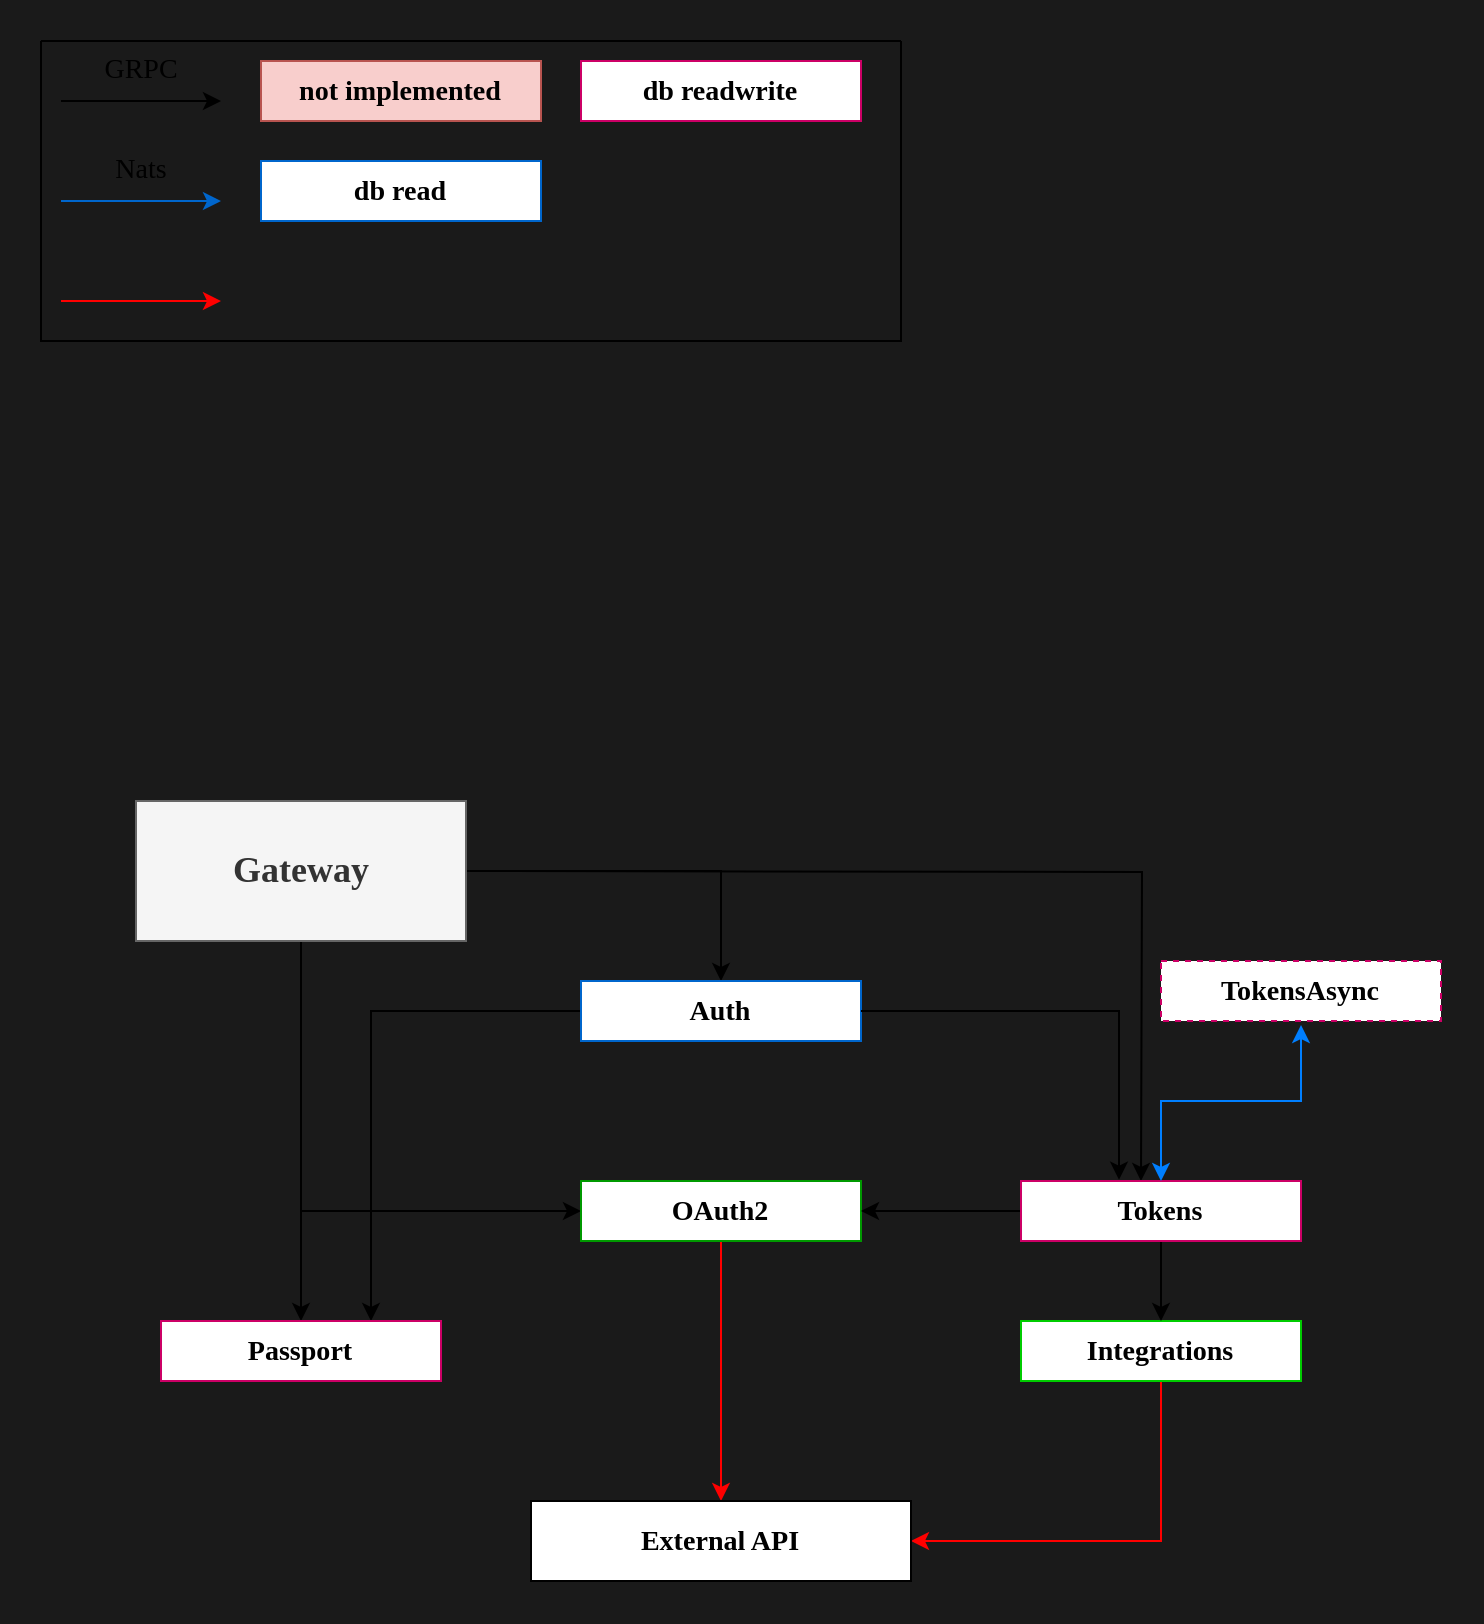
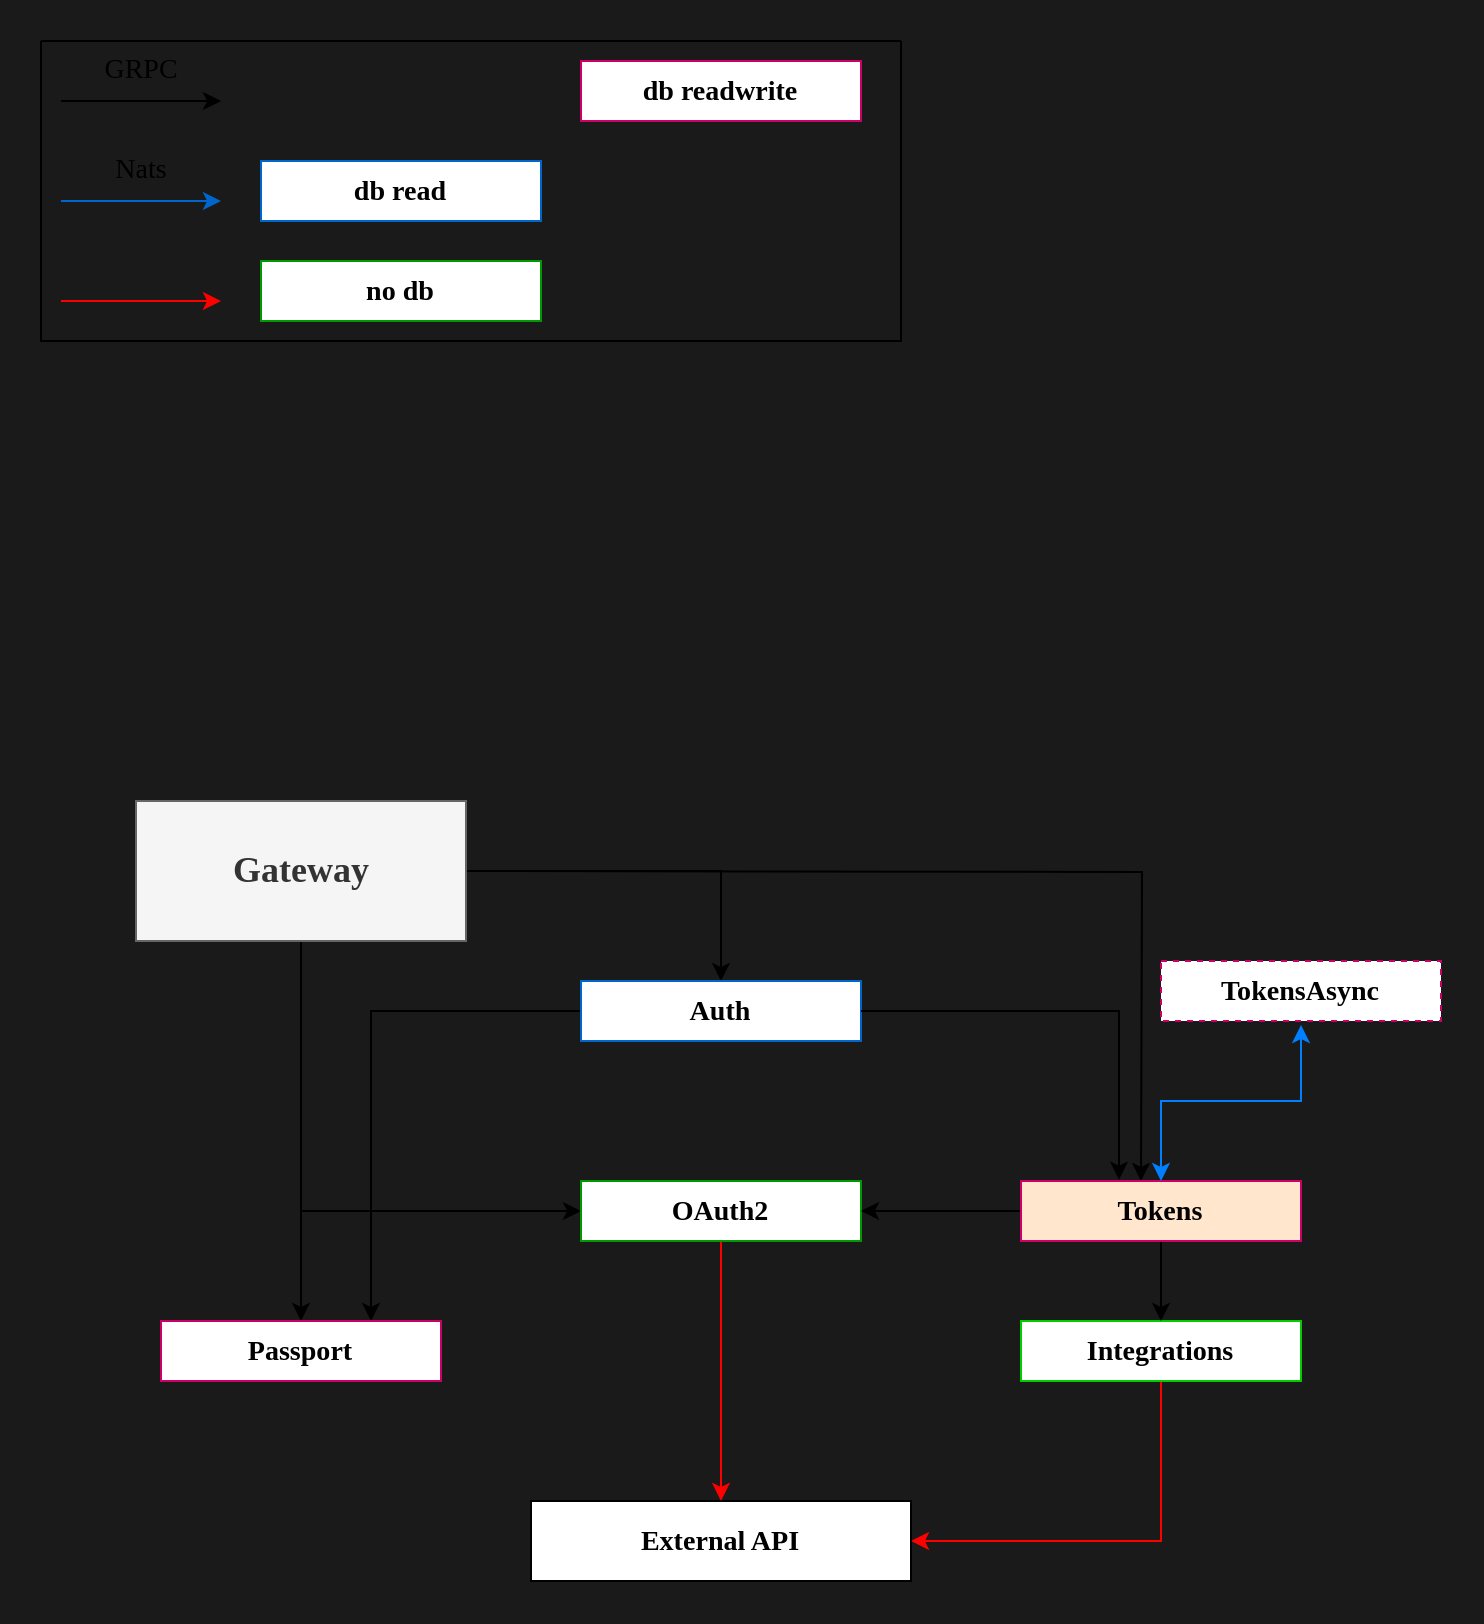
node "not implemented": removed
node "no db": added
node "Tokens": fillcolor #ffffff -> #ffe6cc
